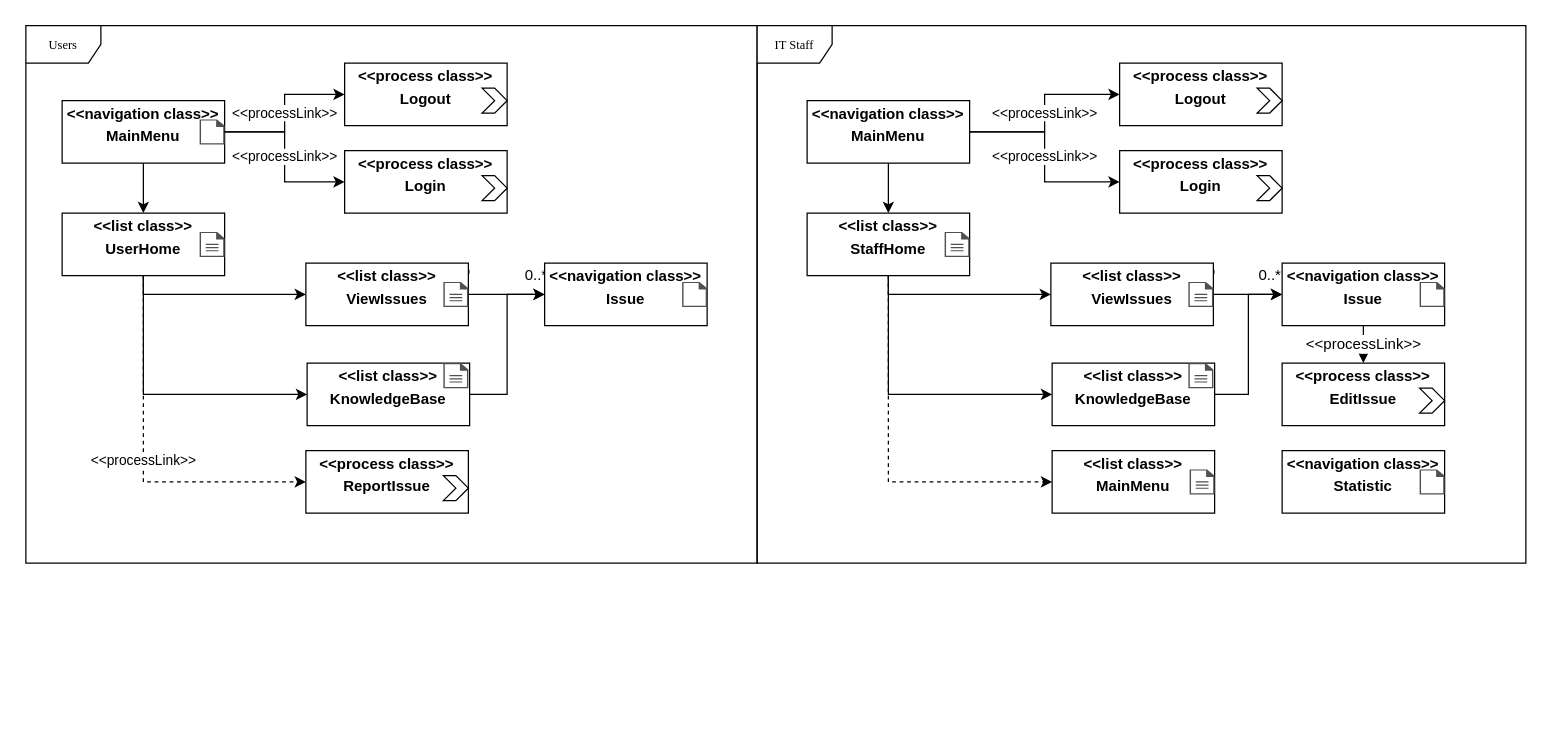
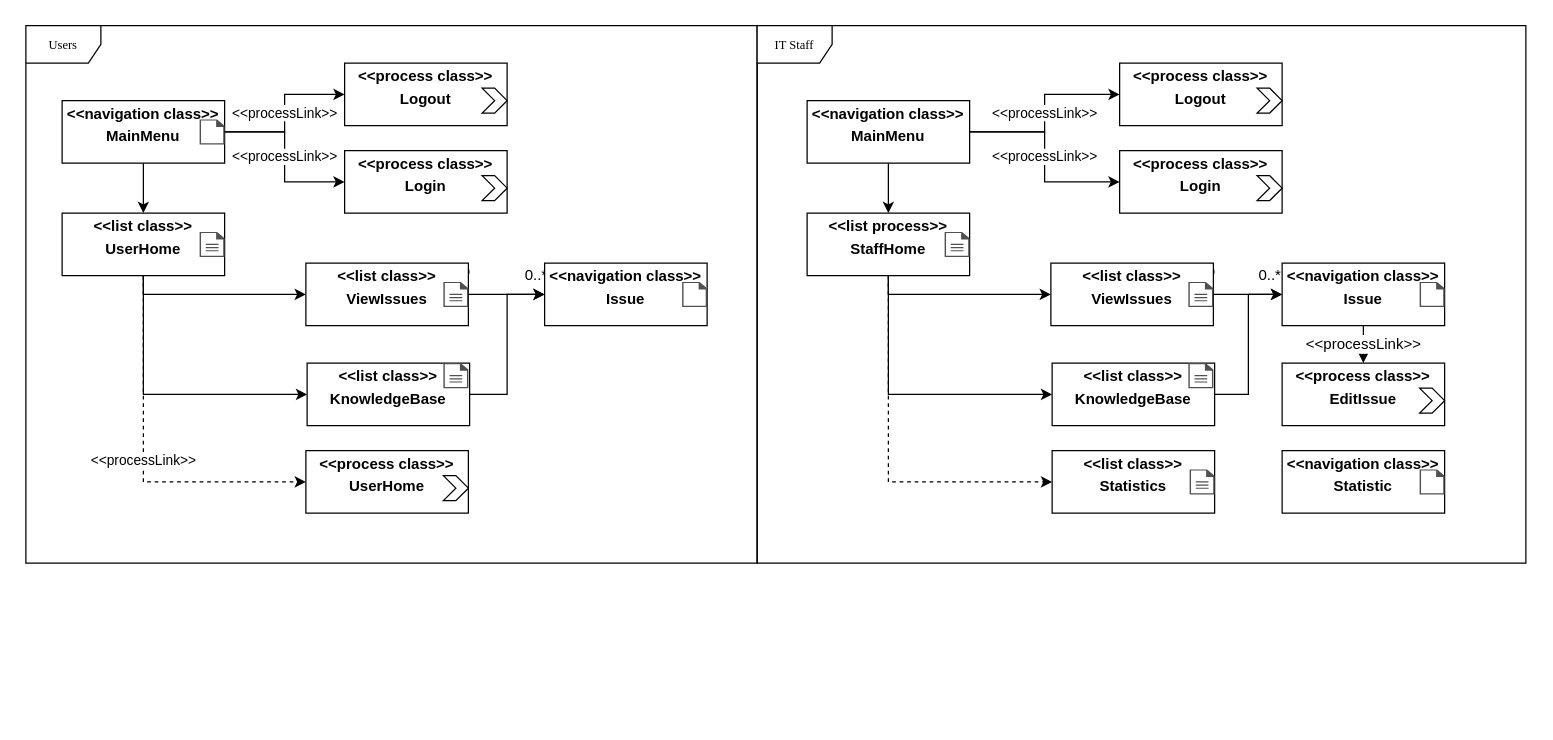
node "<<list class>> StaffHome": label "<<list class>> StaffHome" -> "<<list process>> StaffHome"
node "<<process class>> ReportIssue": label "<<process class>> ReportIssue" -> "<<process class>> UserHome"
node "<<list class>> MainMenu": label "<<list class>> MainMenu" -> "<<list class>> Statistics"
